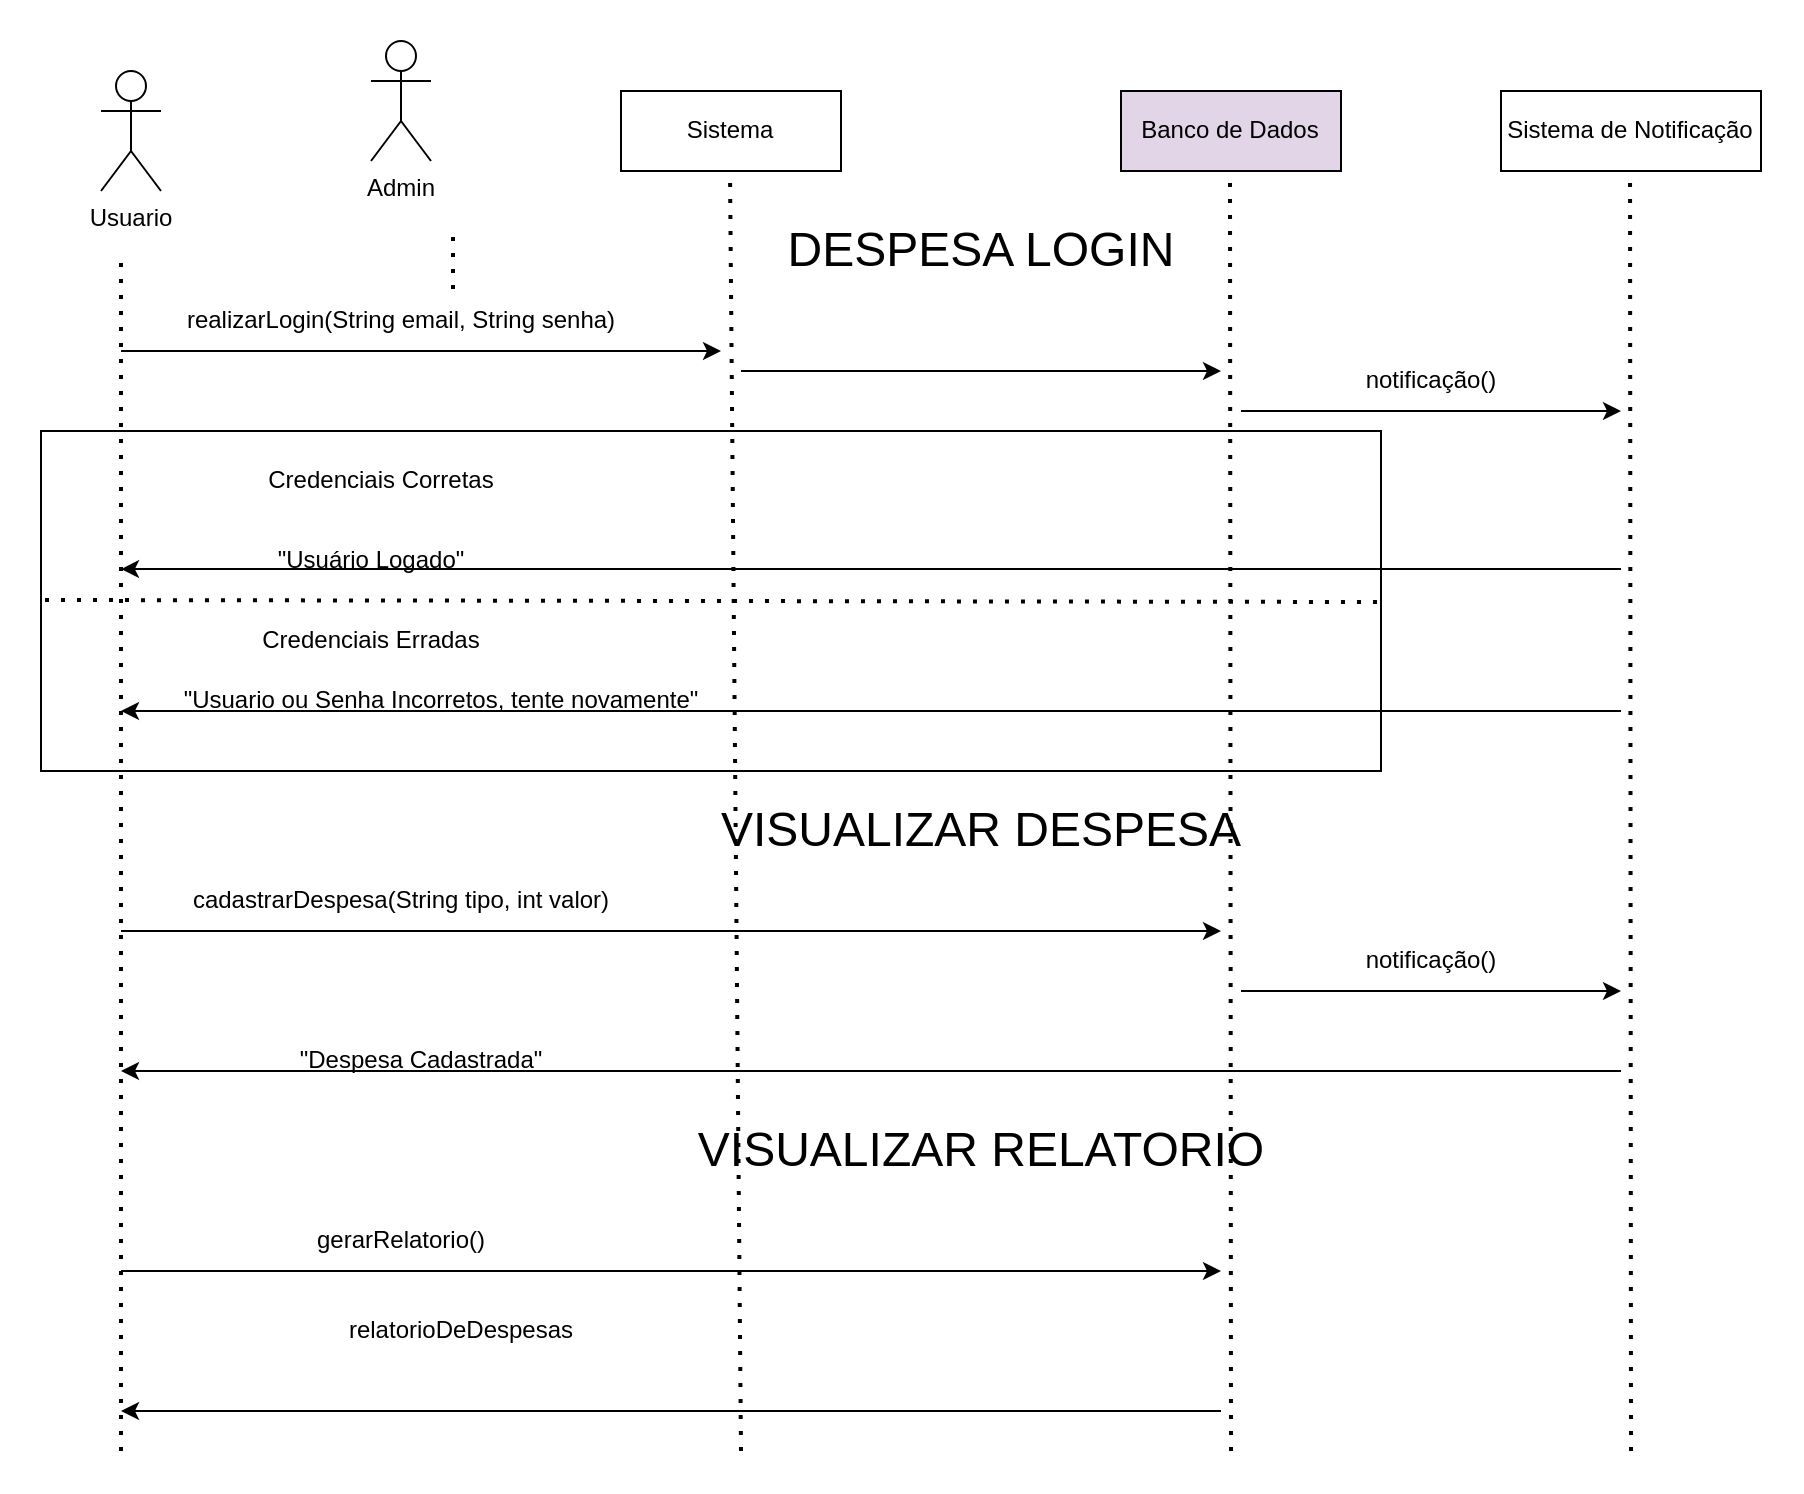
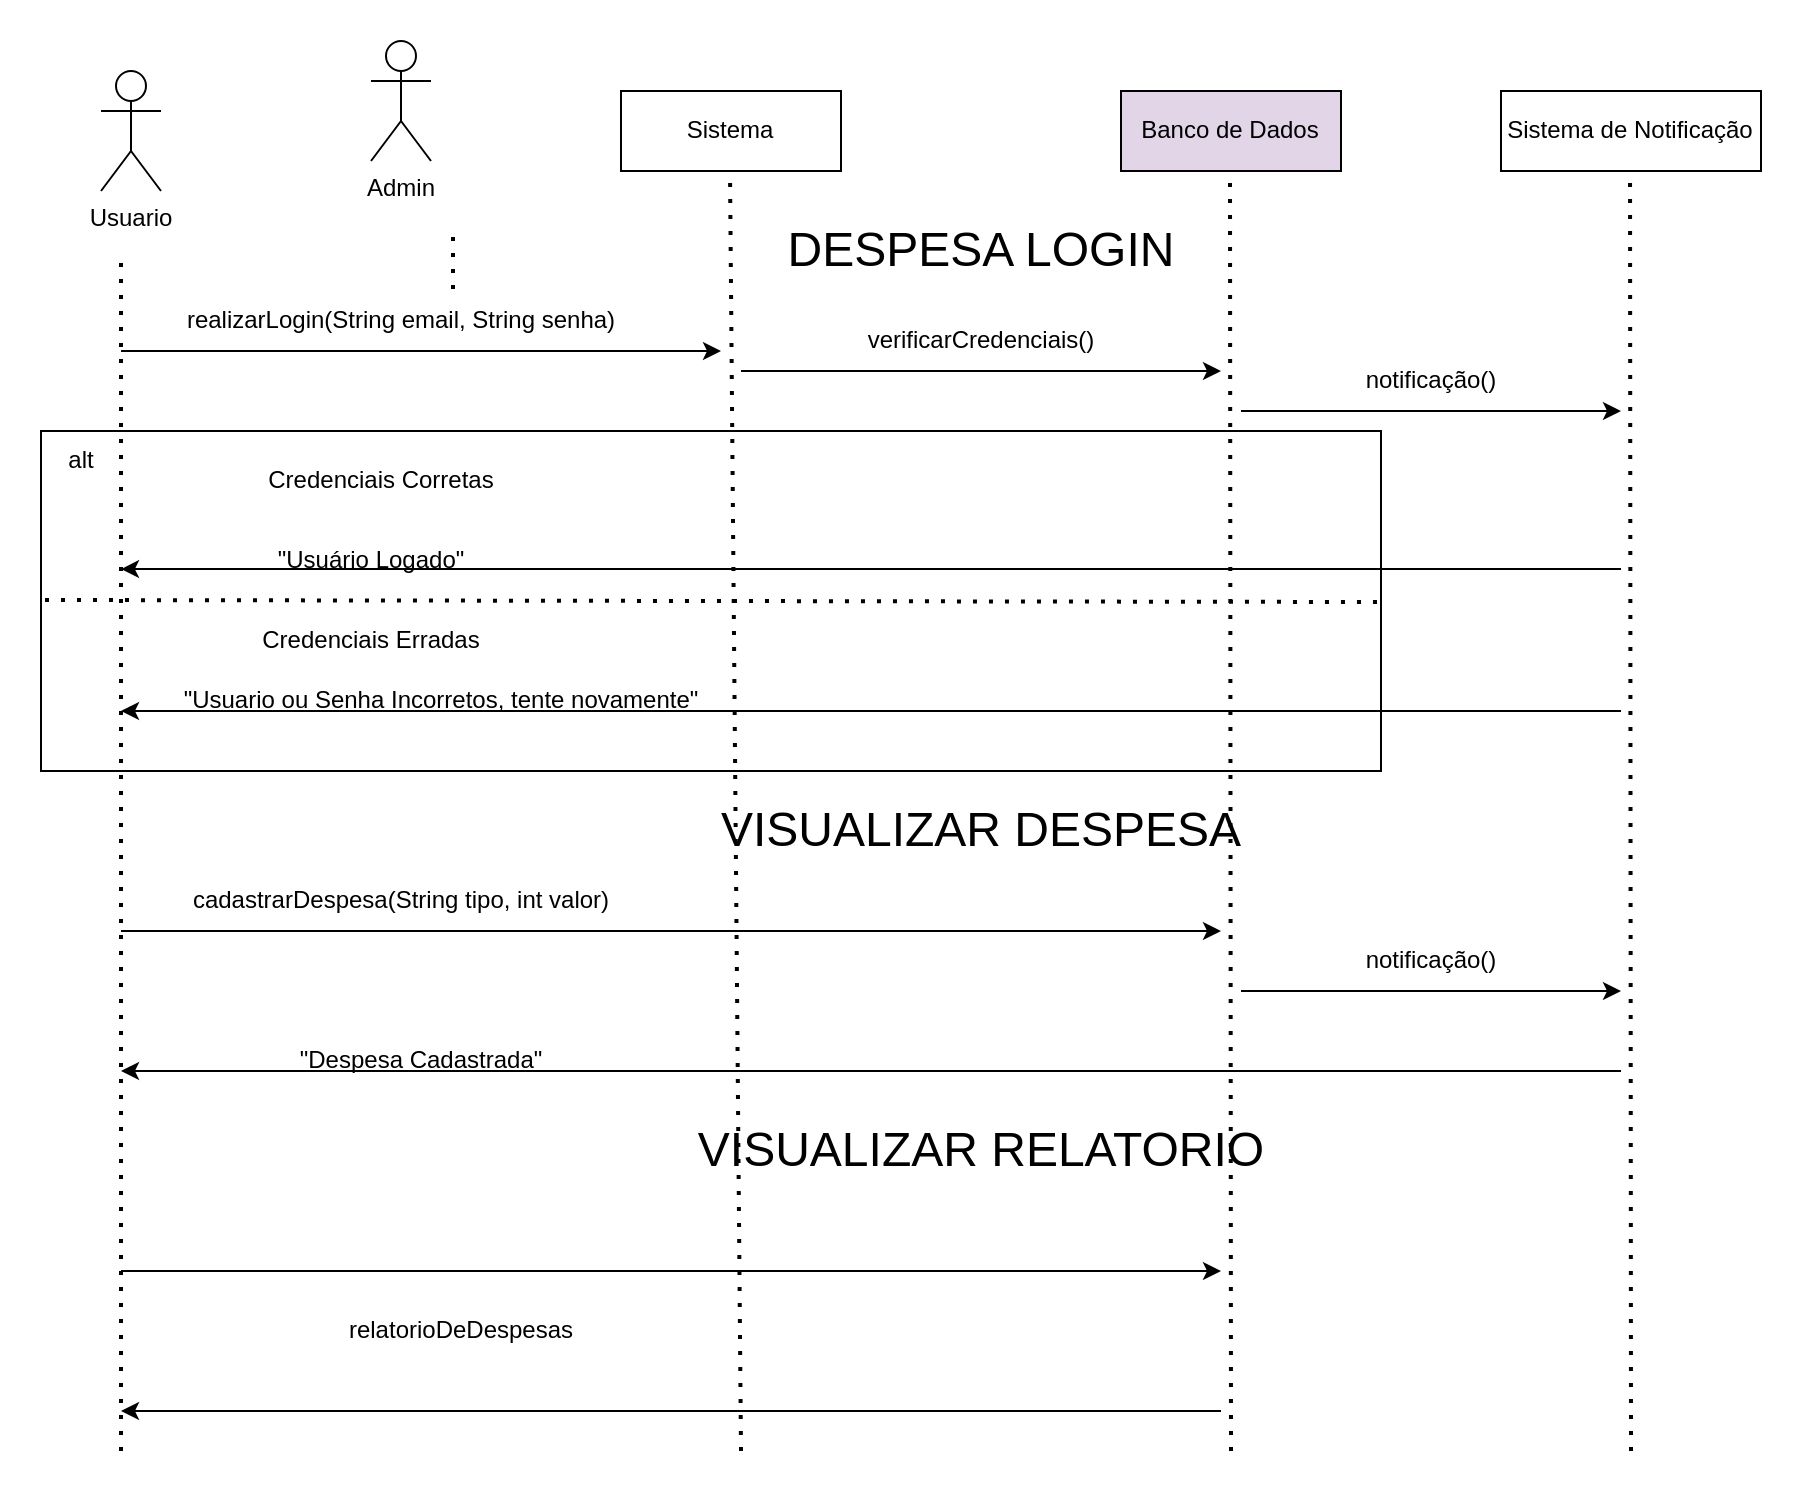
node "verificarCredenciais()": added
node "alt": added
node "gerarRelatorio()": removed
